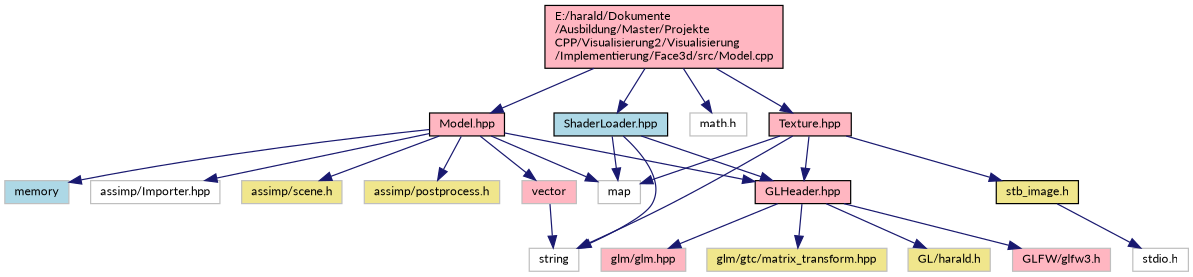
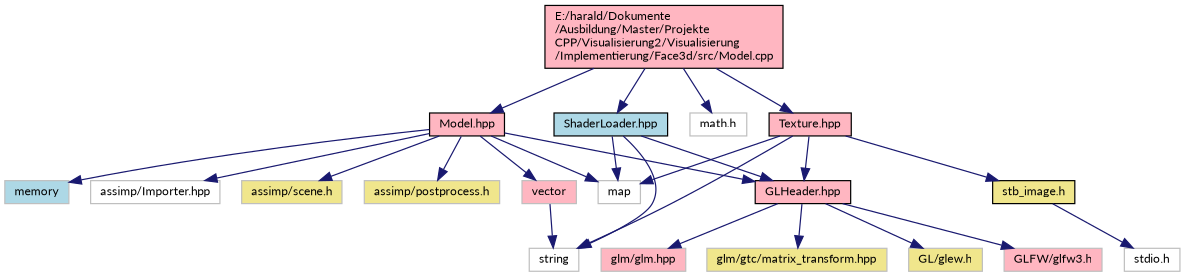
node "GL/harald.h": label "GL/harald.h" -> "GL/glew.h"
